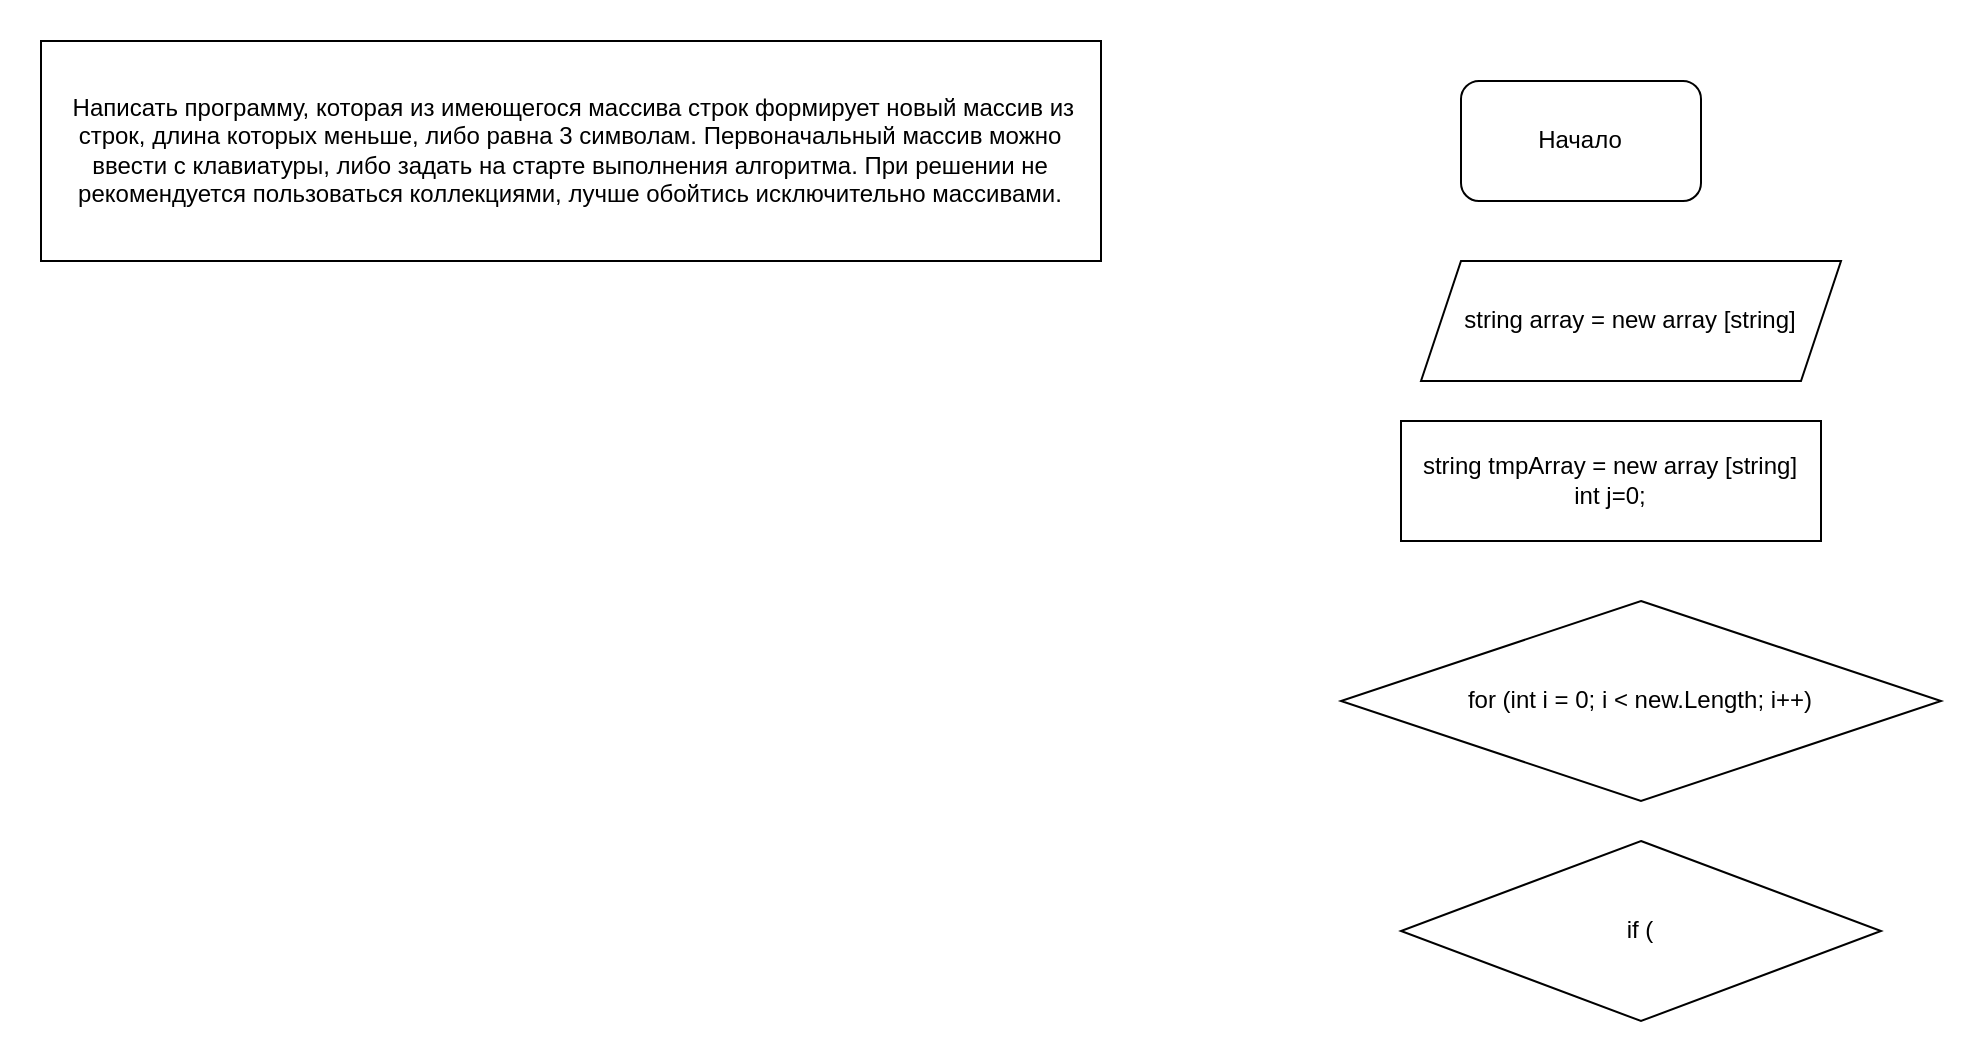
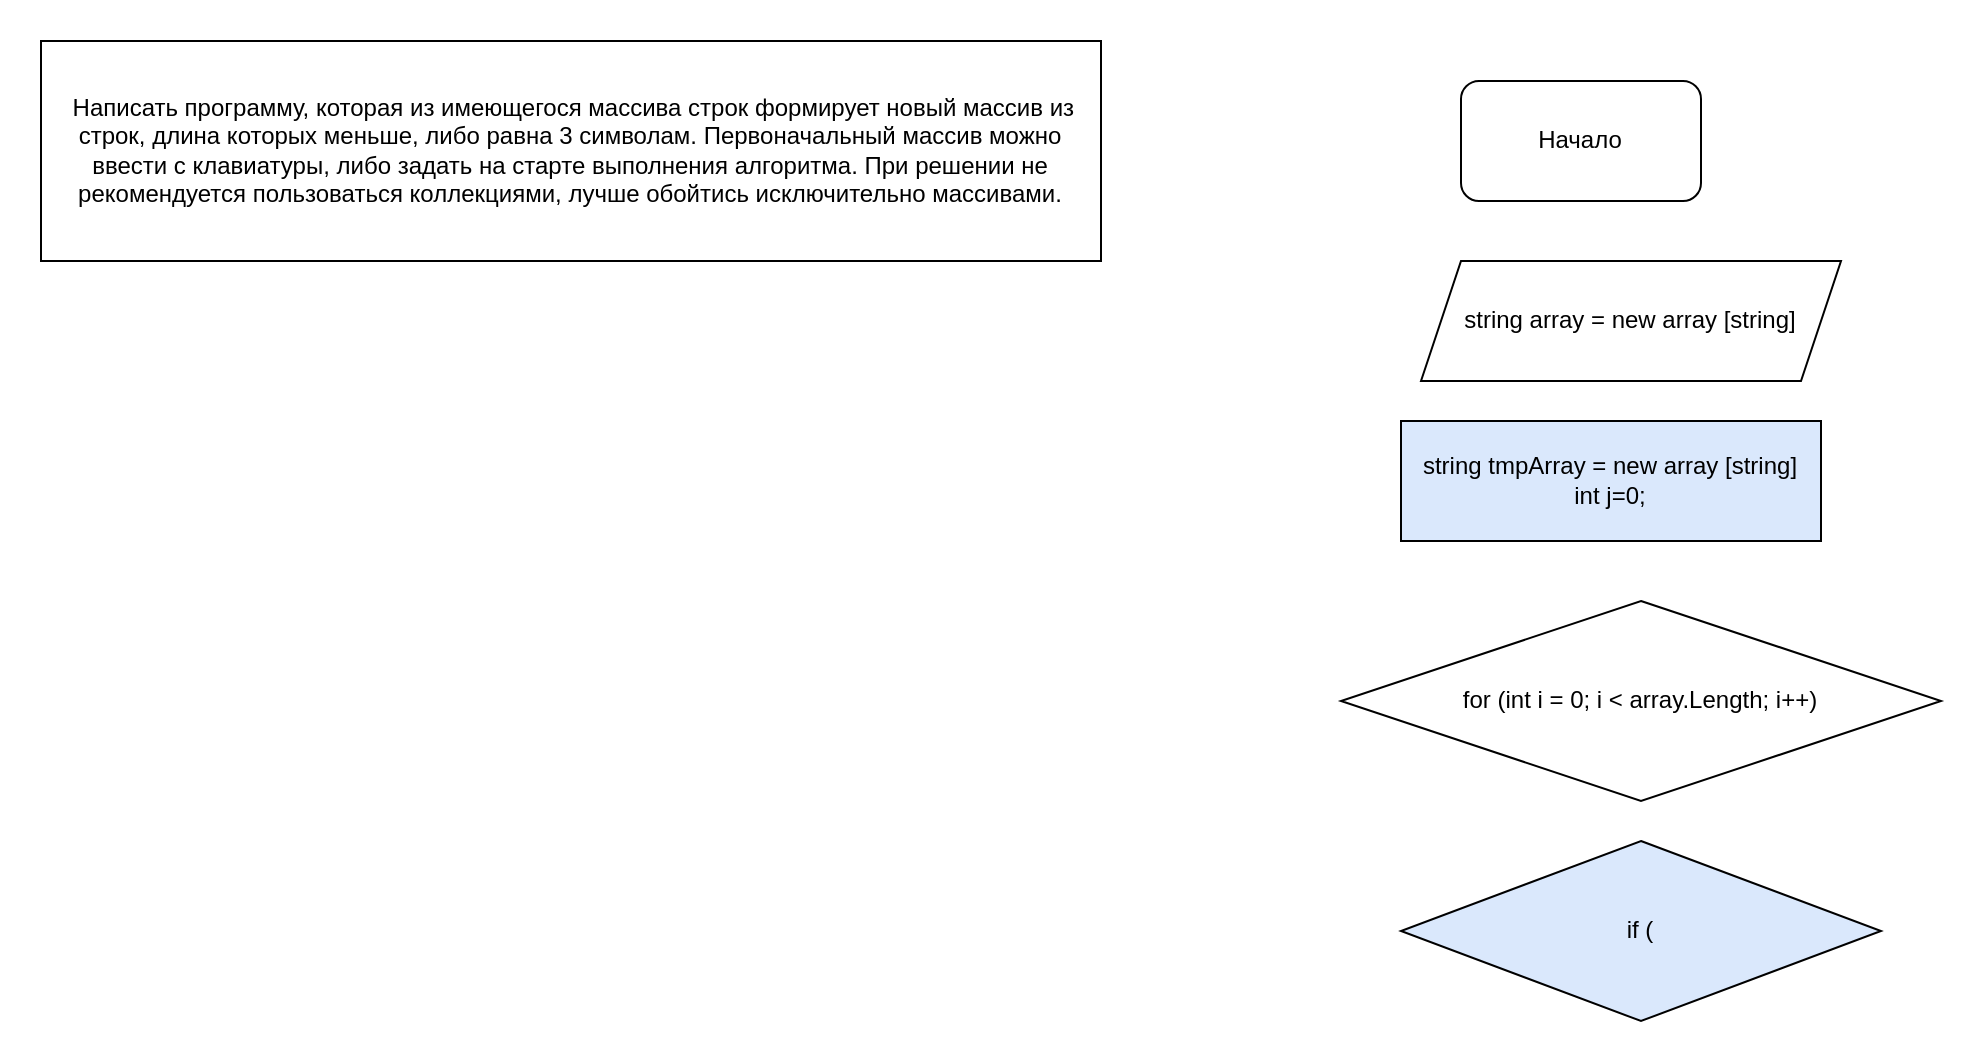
node "string tmpArray = new array [string] int j=0;": fillcolor #ffffff -> #dae8fc
node "for (int i = 0; i < new.Length; i++)": label "for (int i = 0; i < new.Length; i++)" -> "for (int i = 0; i < array.Length; i++)"
node "if (": fillcolor #ffffff -> #dae8fc
